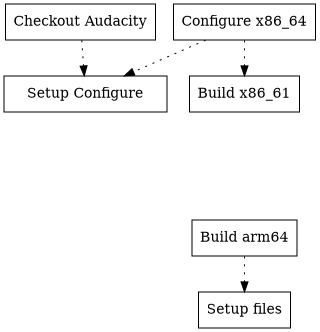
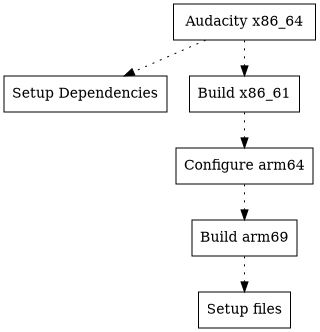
node "Checkout Audacity": removed
node "Configure x86_64": label "Configure x86_64" -> "Audacity x86_64"
node "Setup Configure": label "Setup Configure" -> "Setup Dependencies"
node "Configure arm64": added
node "Build arm64": label "Build arm64" -> "Build arm69"
